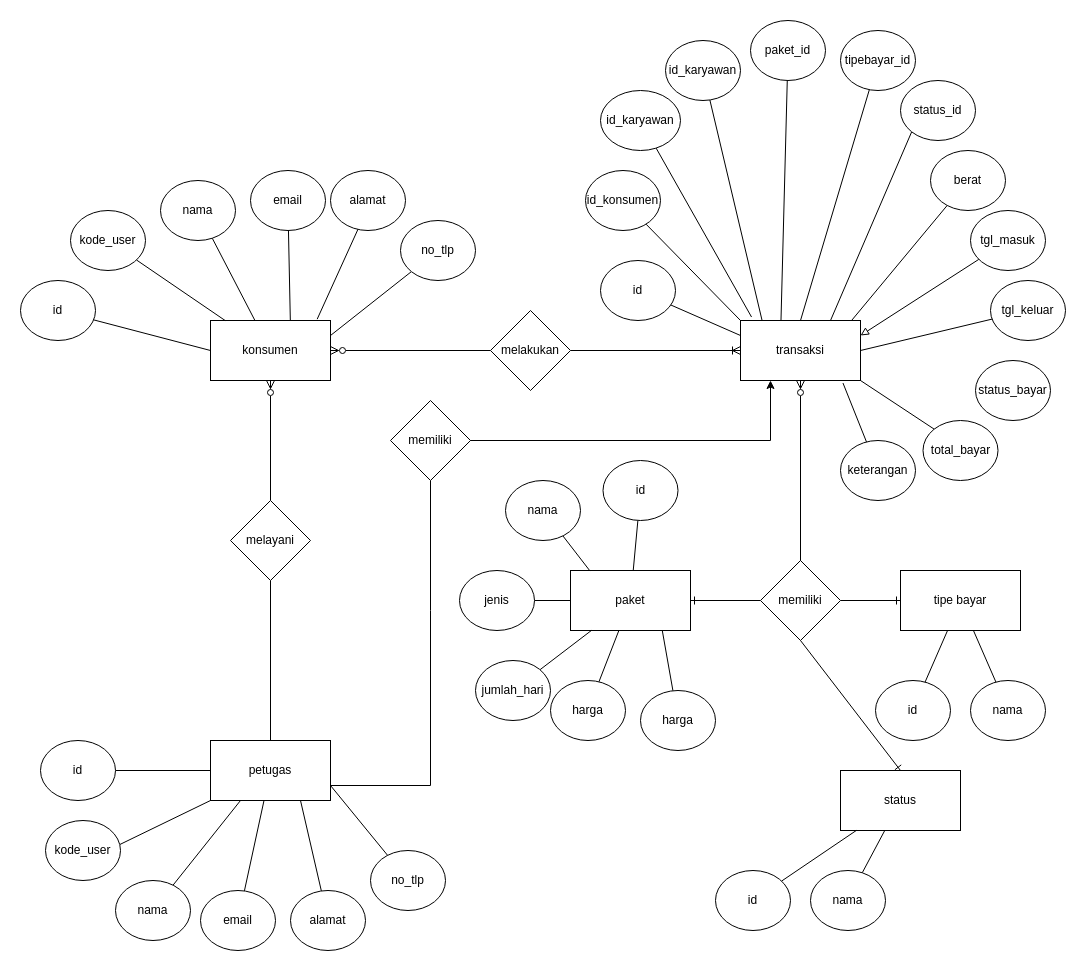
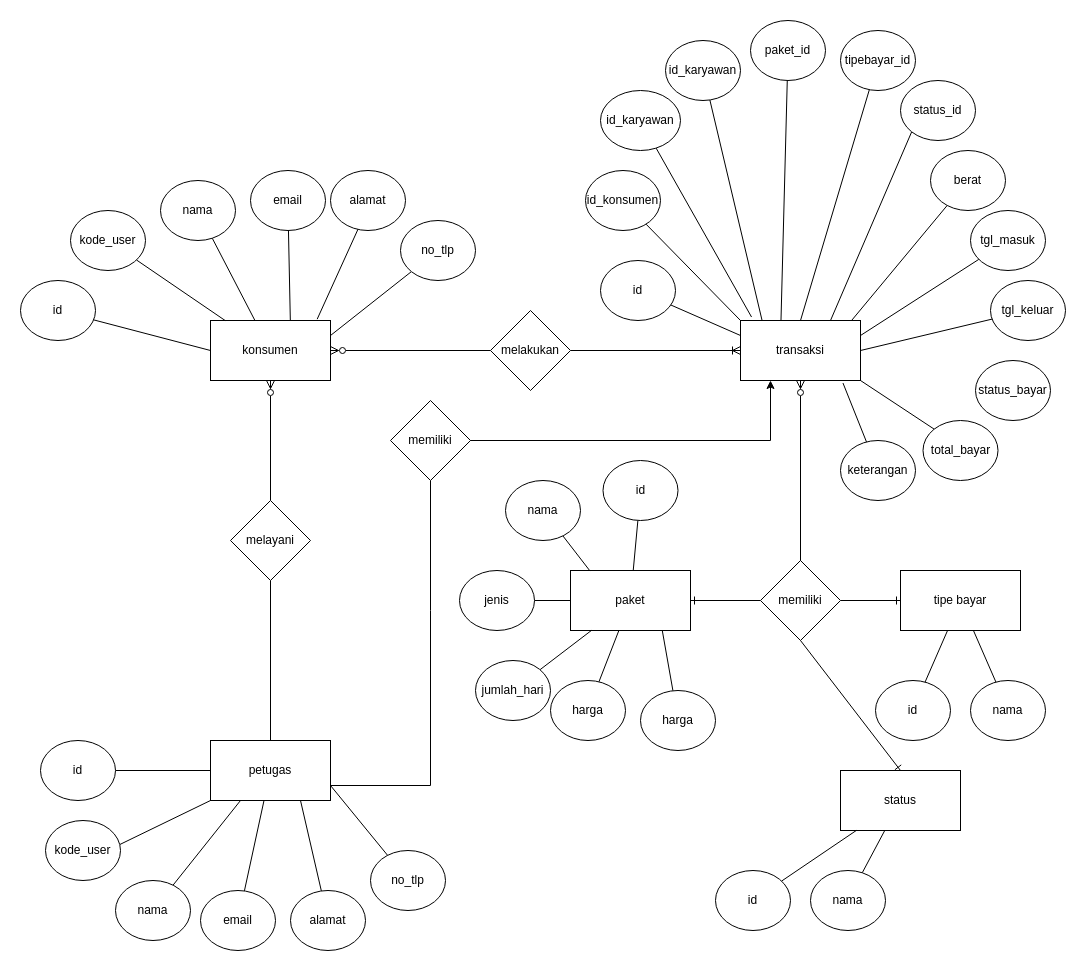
edge "tgl_masuk" -> "transaksi": arrowhead block -> none
